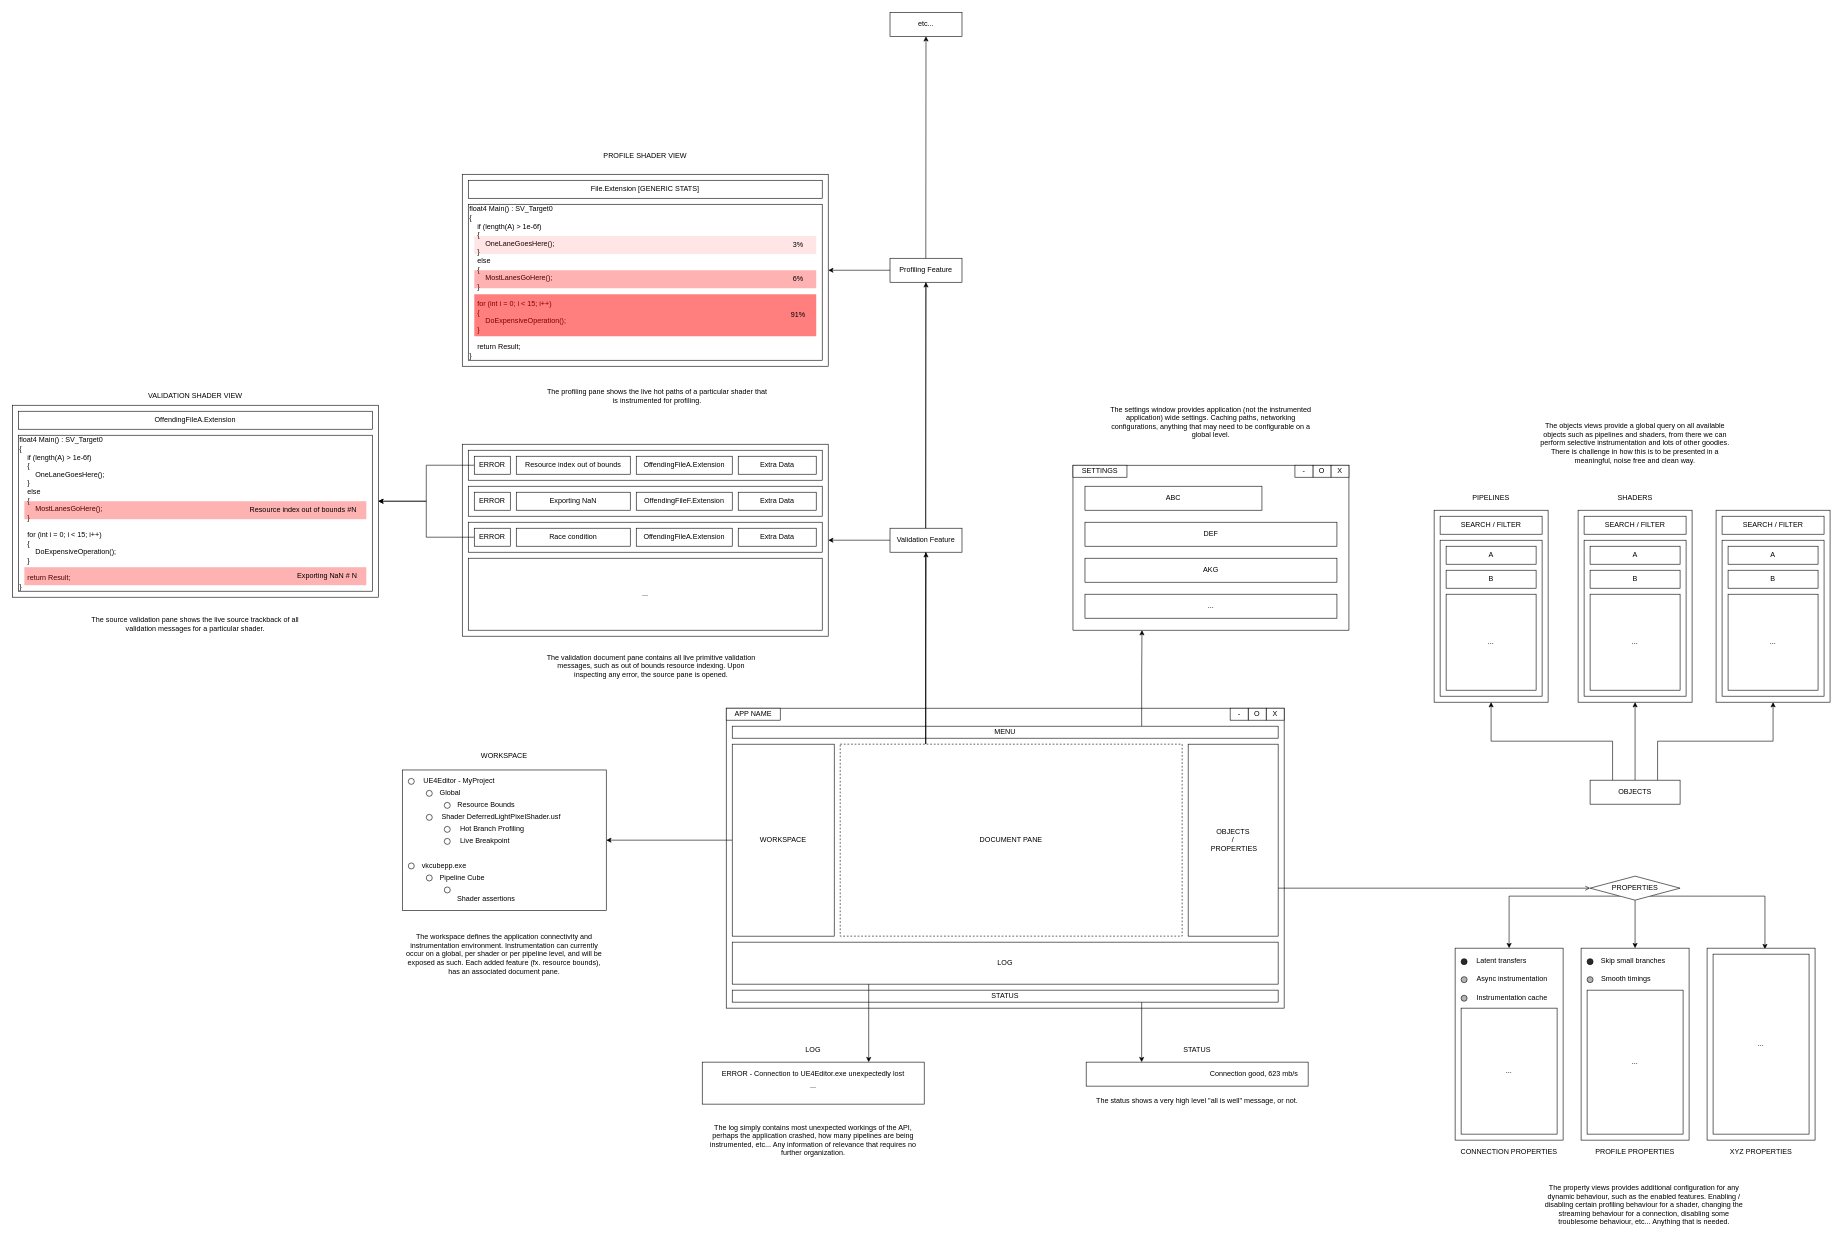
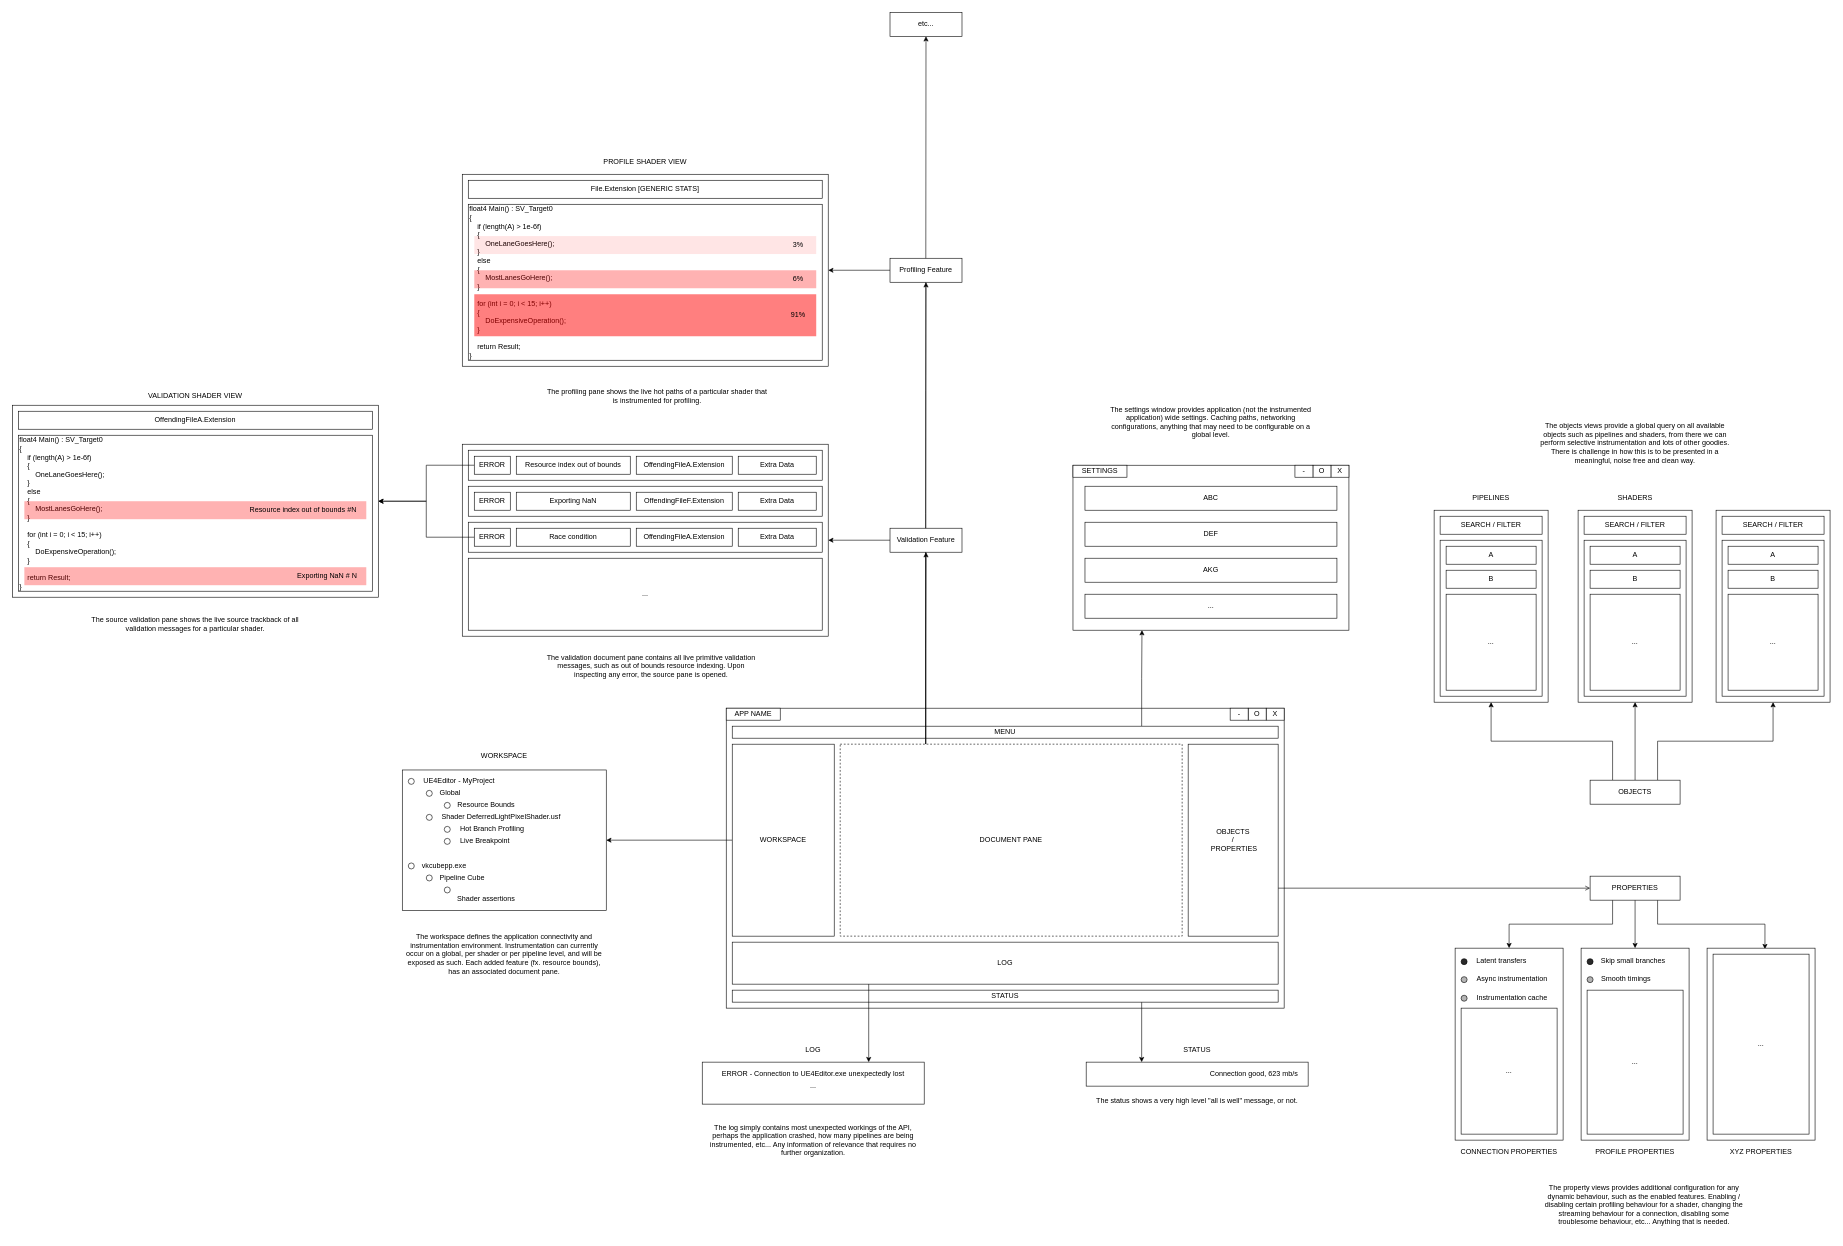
node "PROFILE SHADER VIEW": moved (645, 156) -> (645, 162)
node "ABC": size 177x24 -> 252x24
node "PROPERTIES": shape diamond -> rectangle
